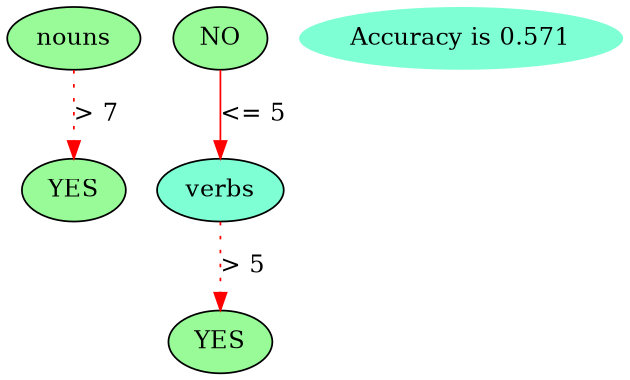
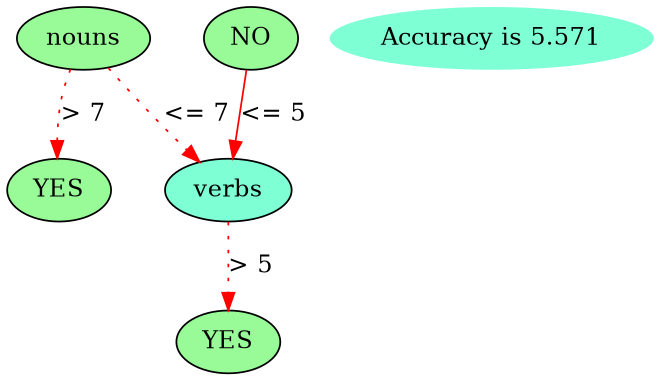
node "Accuracy is 0.571": label "Accuracy is 0.571" -> "Accuracy is 5.571"
edge "nouns" -> "verbs": added, label "<= 7"
